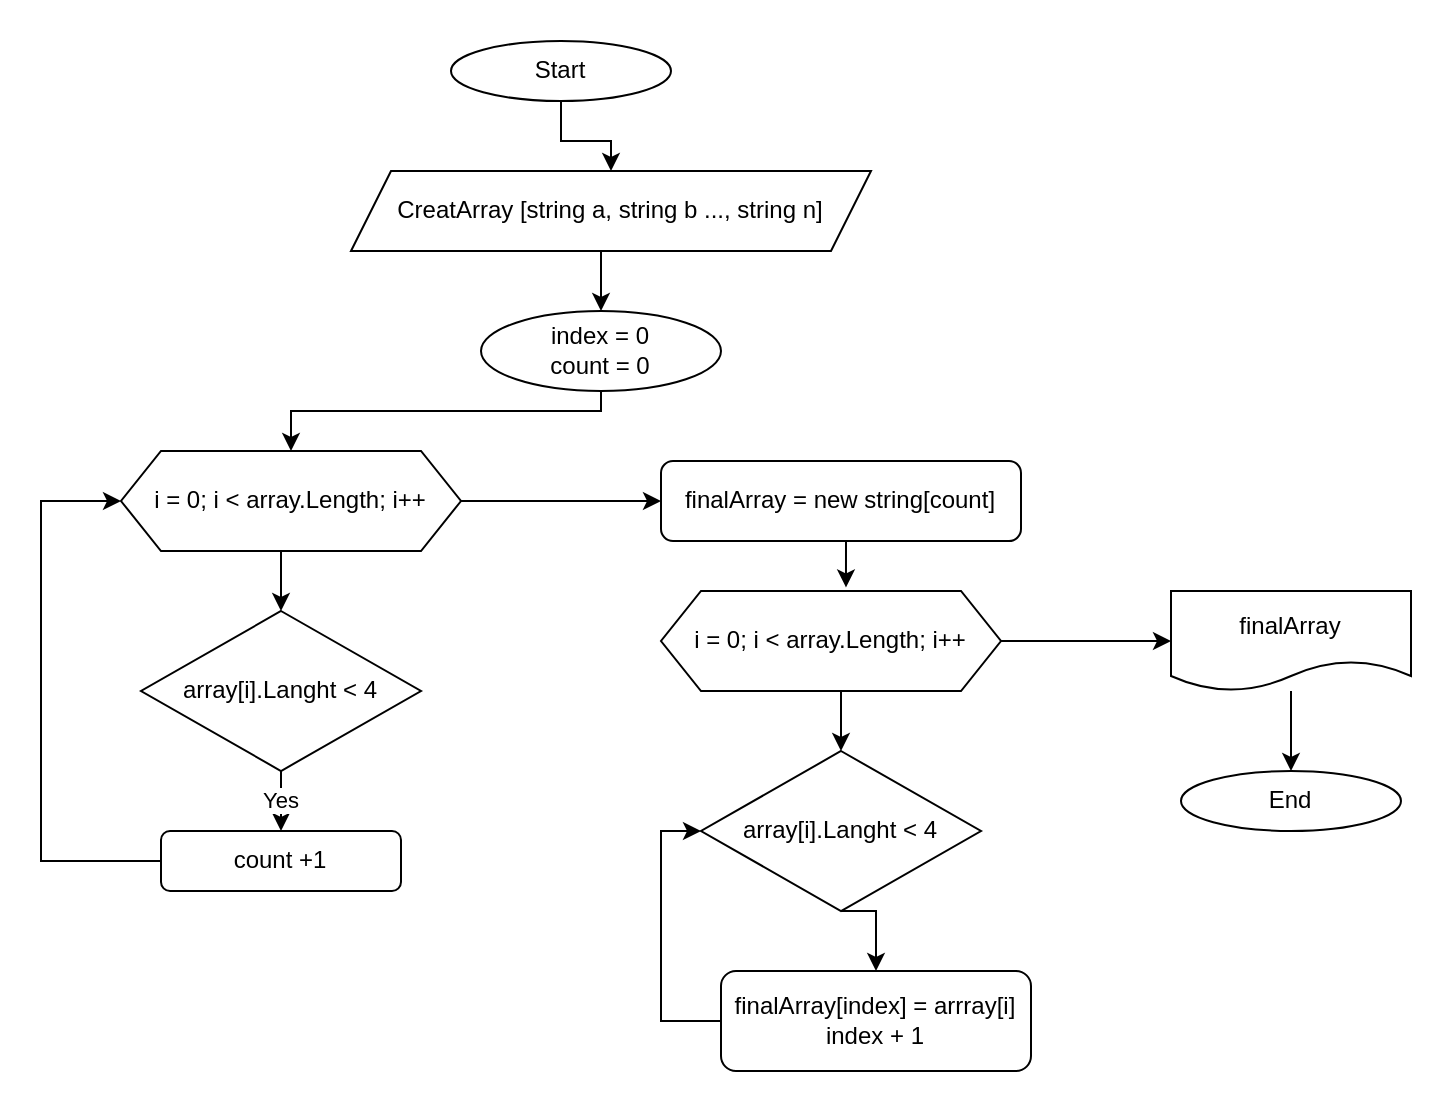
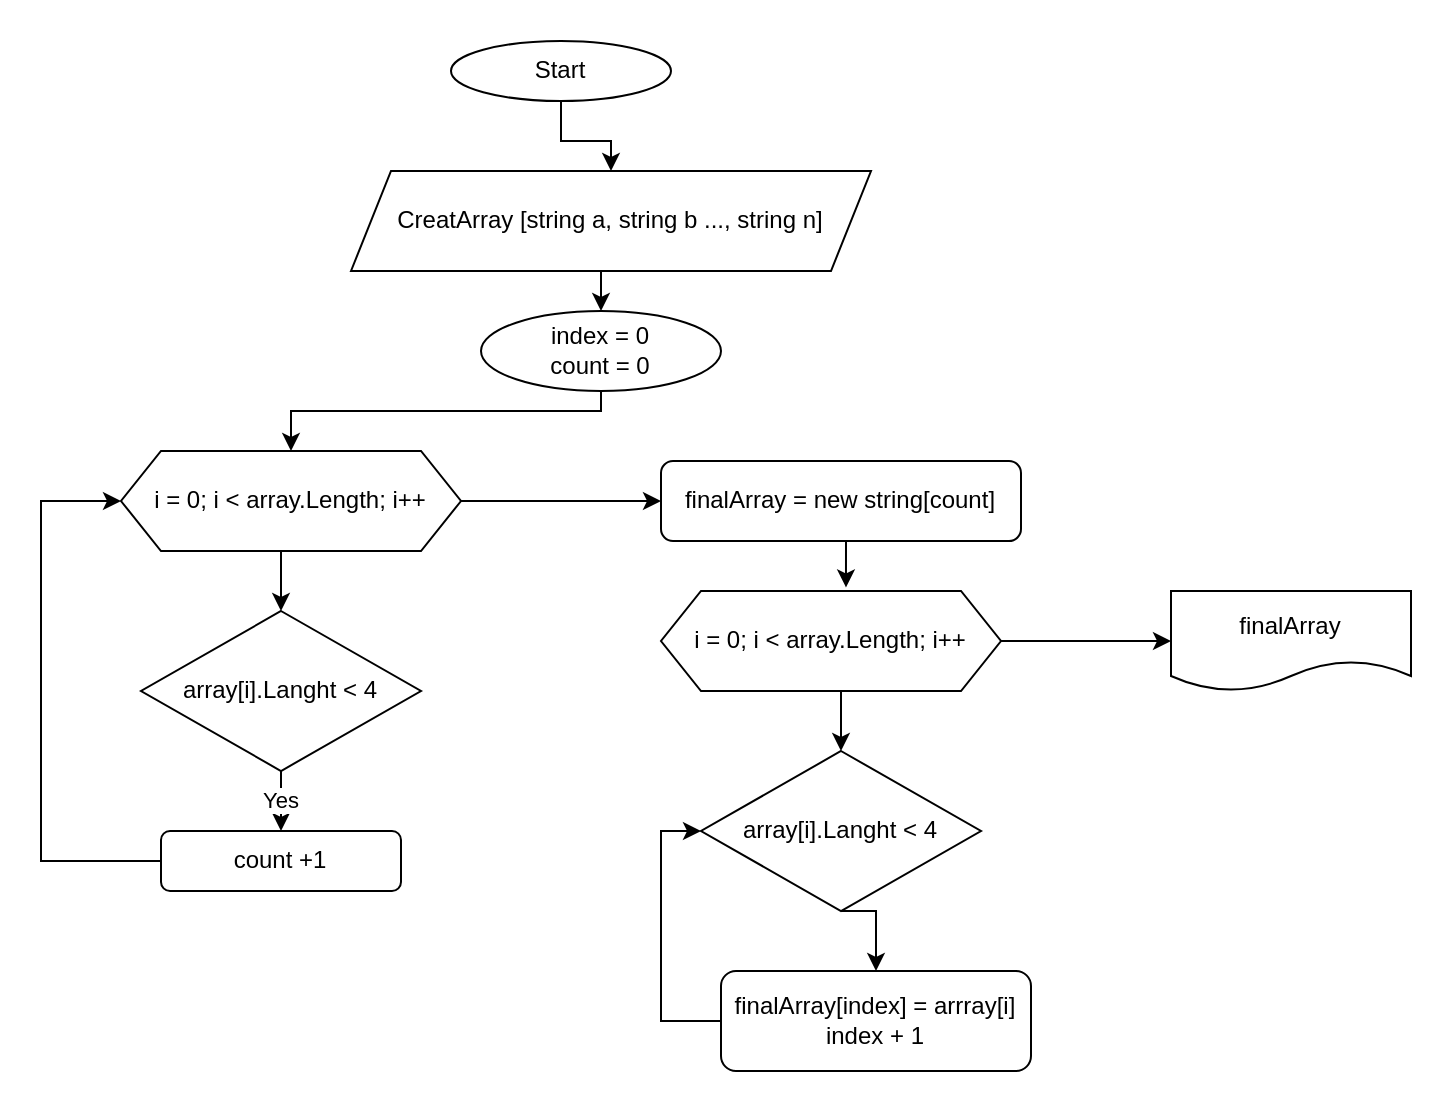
node "CreatArray [string a, string b ..., string n]": size 520x80 -> 520x100
edge "finalArray" -> "End": removed
node "End": removed
